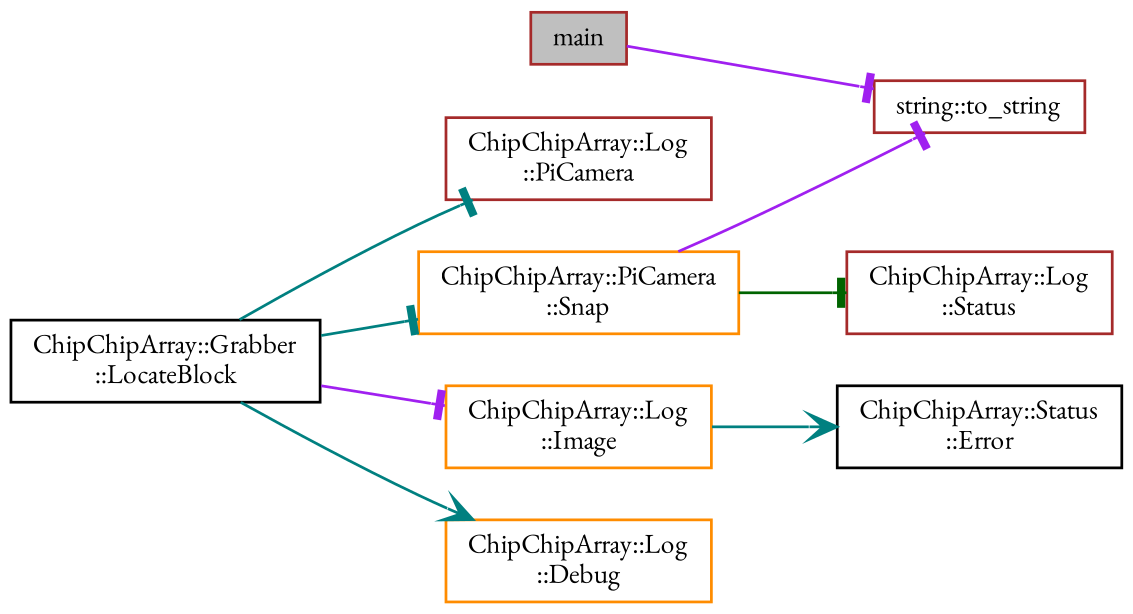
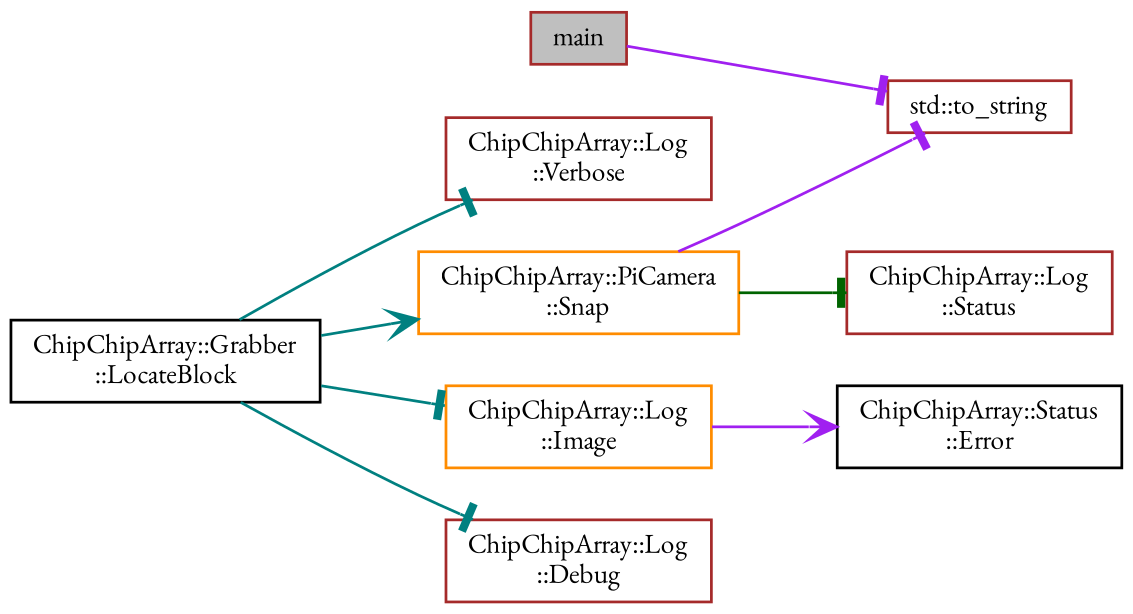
node "string::to_string": label "string::to_string" -> "std::to_string"
node "ChipChipArray::Log ::PiCamera": label "ChipChipArray::Log ::PiCamera" -> "ChipChipArray::Log ::Verbose"
edge "ChipChipArray::Grabber ::LocateBlock" -> "ChipChipArray::PiCamera ::Snap": arrowhead tee -> vee
edge "ChipChipArray::Grabber ::LocateBlock" -> "ChipChipArray::Log ::Image": color purple -> teal
edge "ChipChipArray::Log ::Image" -> "ChipChipArray::Status ::Error": color teal -> purple
edge "ChipChipArray::Grabber ::LocateBlock" -> "ChipChipArray::Log ::Debug": arrowhead vee -> tee
node "ChipChipArray::Log ::Debug": color darkorange -> brown
